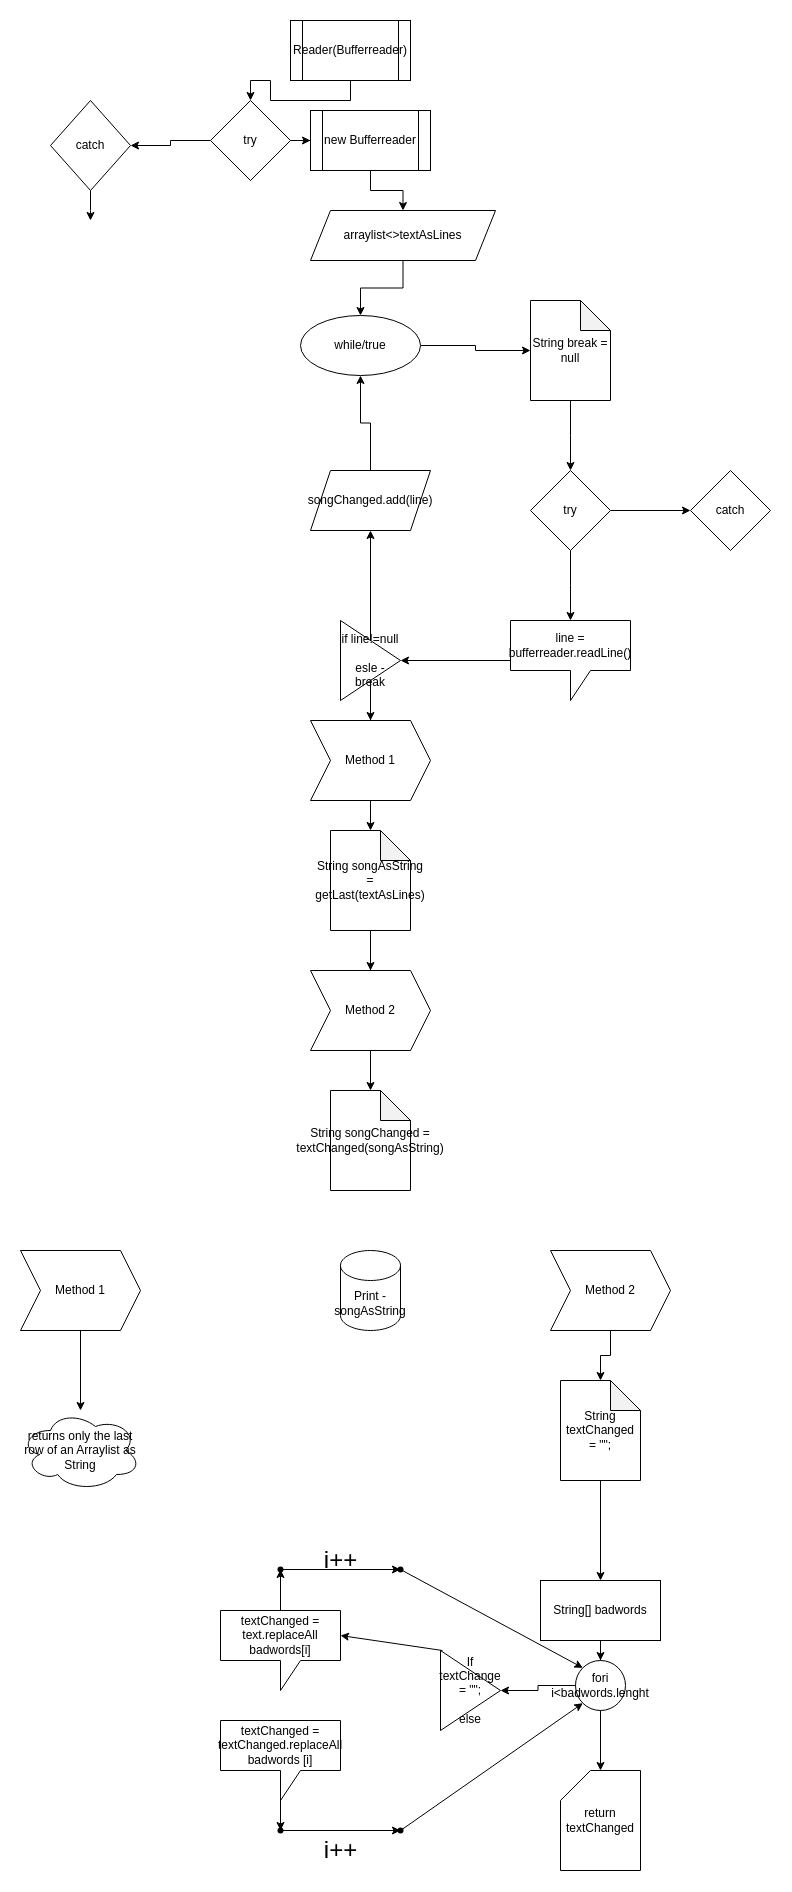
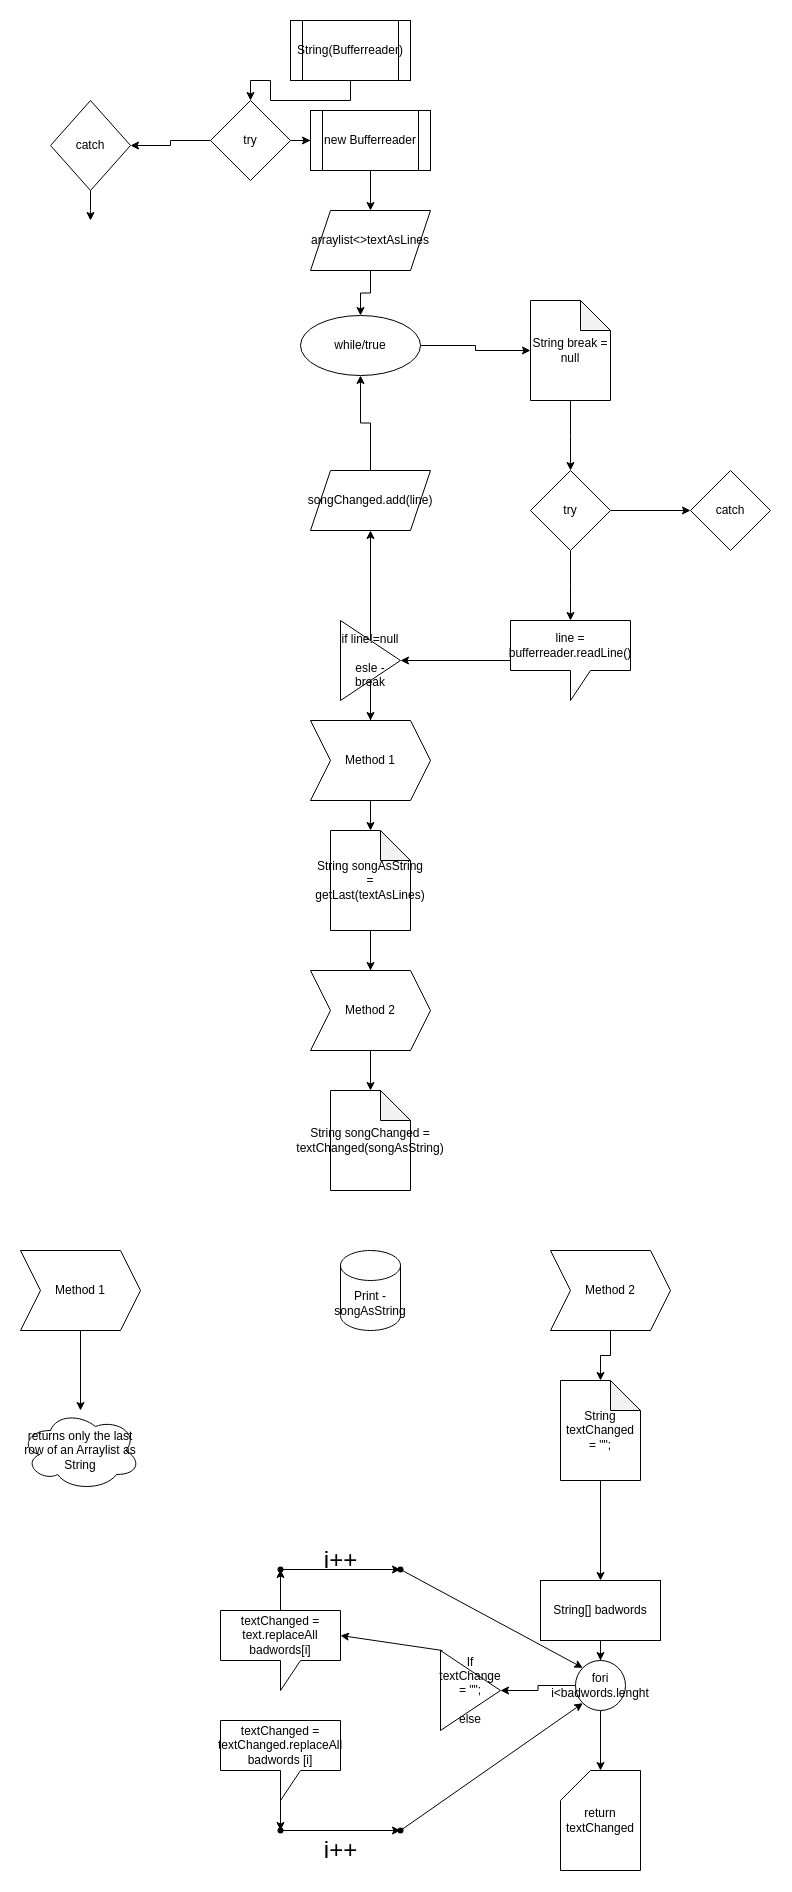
node "Reader(Bufferreader)": label "Reader(Bufferreader)" -> "String(Bufferreader)"
node "arraylist<>textAsLines": size 185x50 -> 120x60
